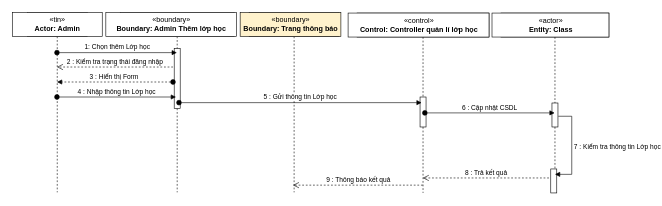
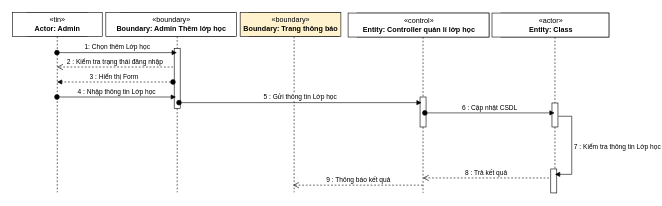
node "«control» Control: Controller quản lí lớp học": label "«control» Control: Controller quản lí lớp học" -> "«control» Entity: Controller quản lí lớp học"
